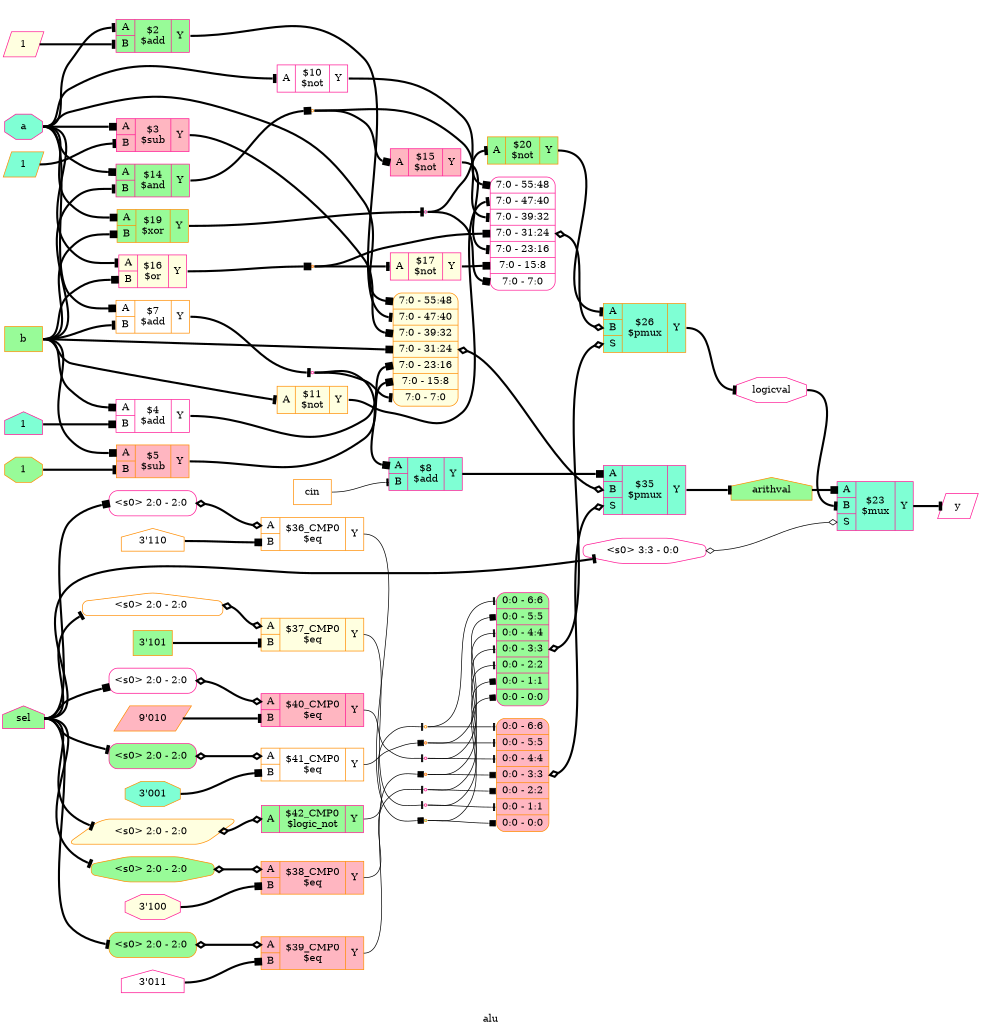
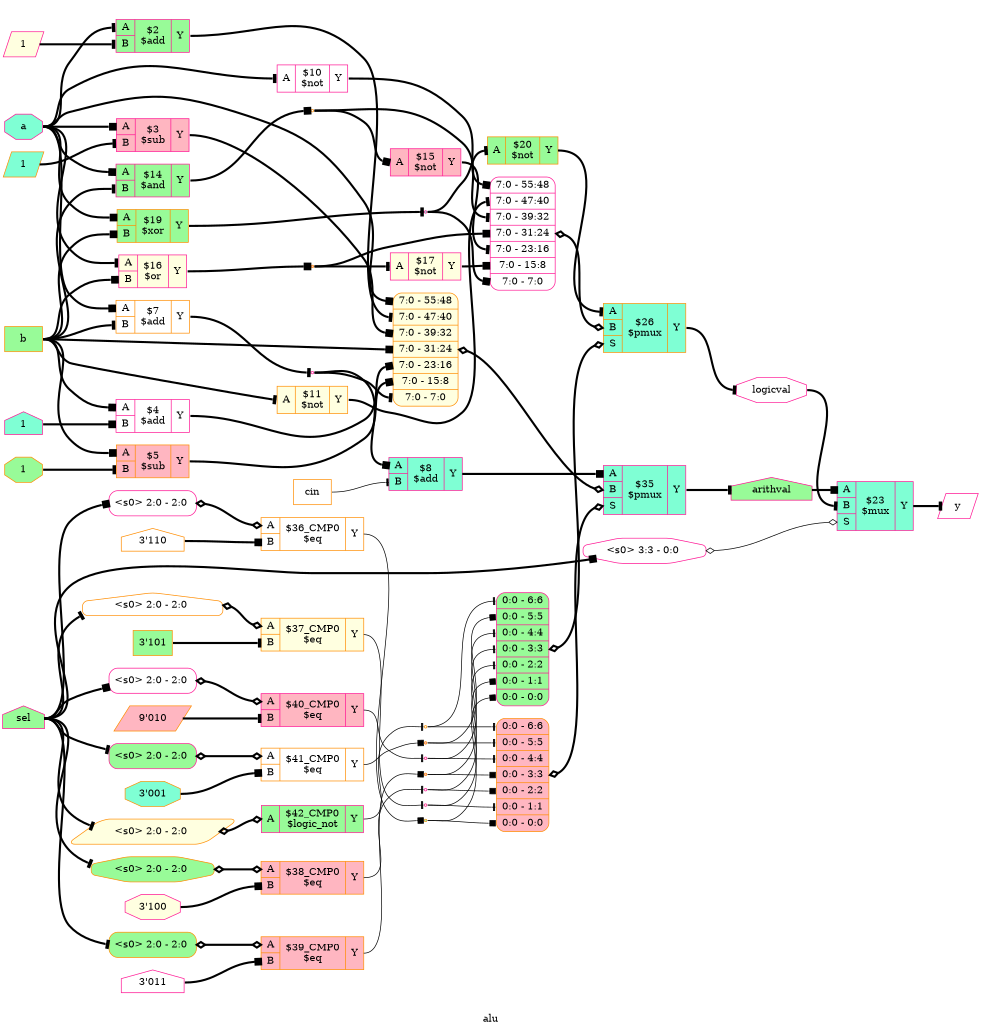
node "arithval": color darkorange -> deeppink
edge "sel" -> "<s0> 3:3 - 0:0": arrowhead tee -> box
